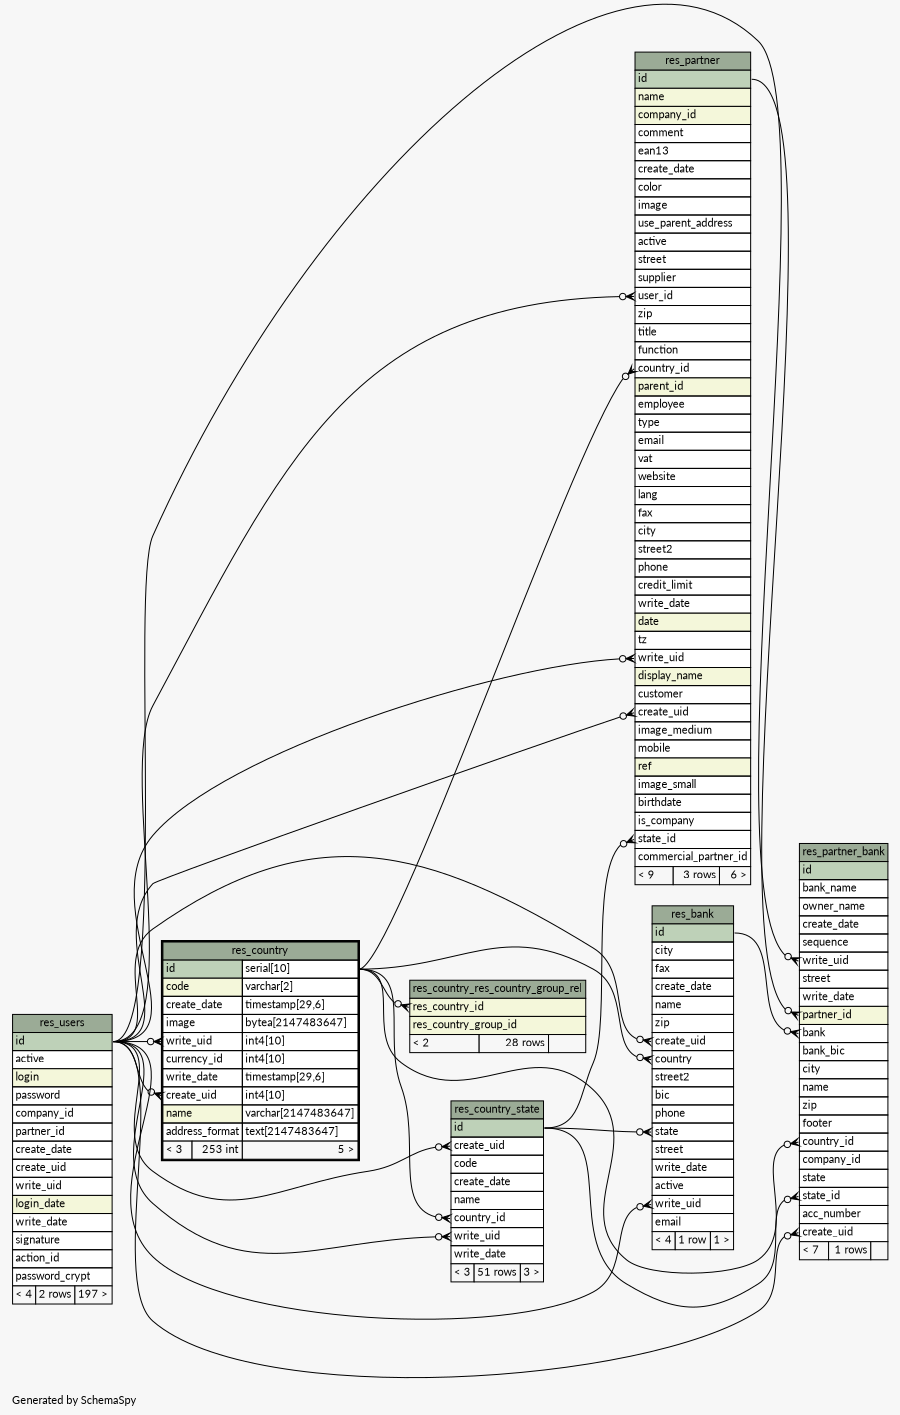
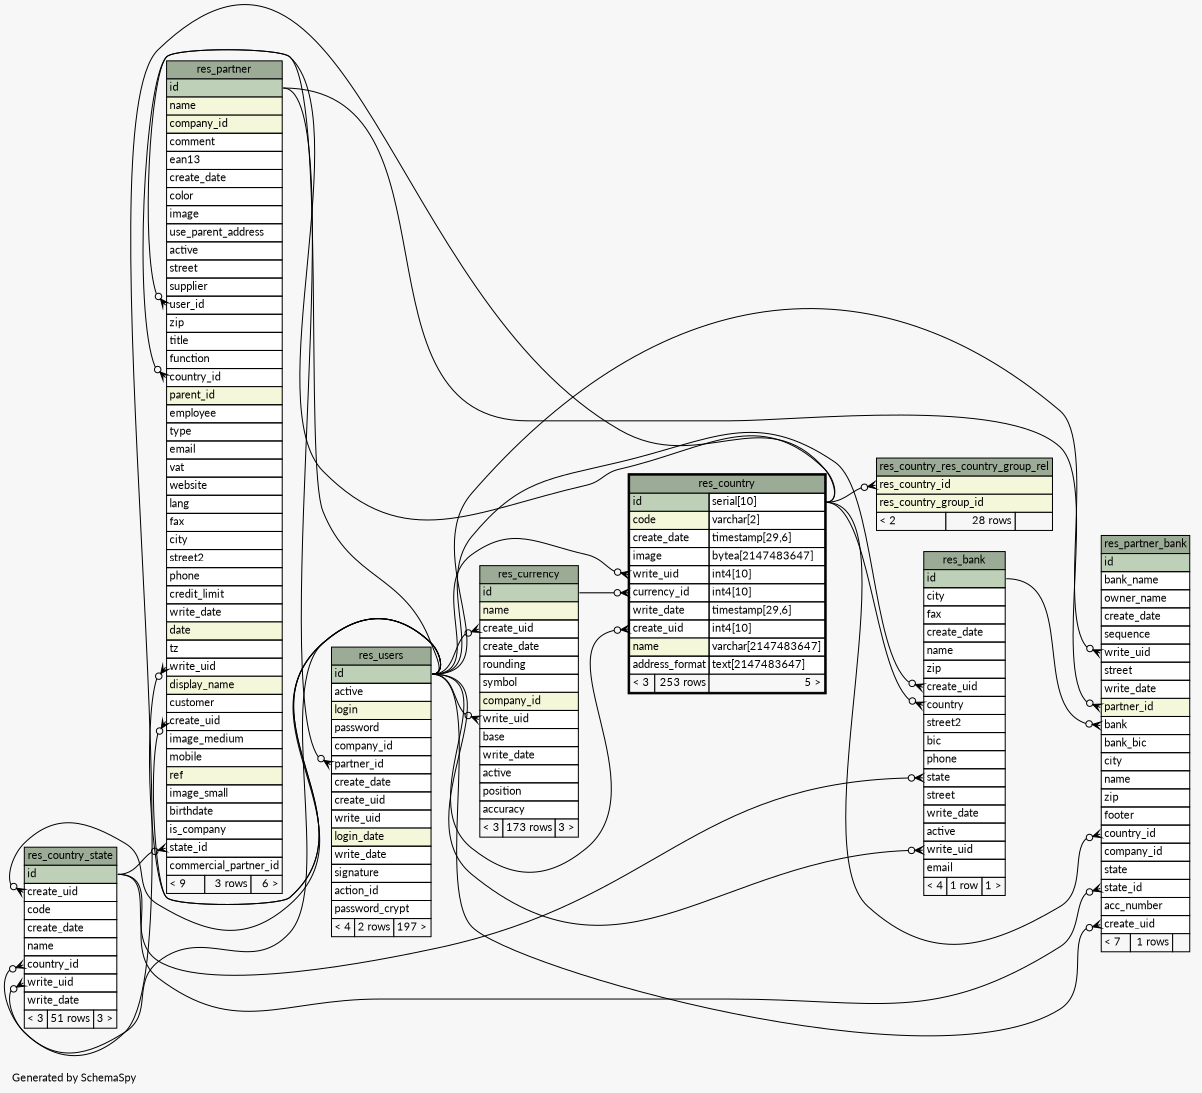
edge "res_partner" -> "res_users": added
node "res_currency": added
node "res_country": text "253 int" -> "253 rows"
